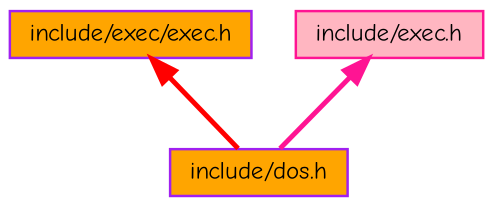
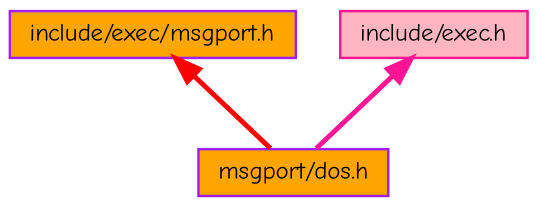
node "include/exec/exec.h": label "include/exec/exec.h" -> "include/exec/msgport.h"
node "include/dos.h": label "include/dos.h" -> "msgport/dos.h"
